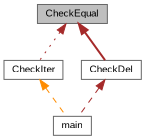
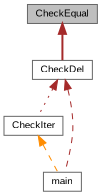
edge "CheckIter" -> "CheckEqual": now "CheckIter" -> "CheckDel"
